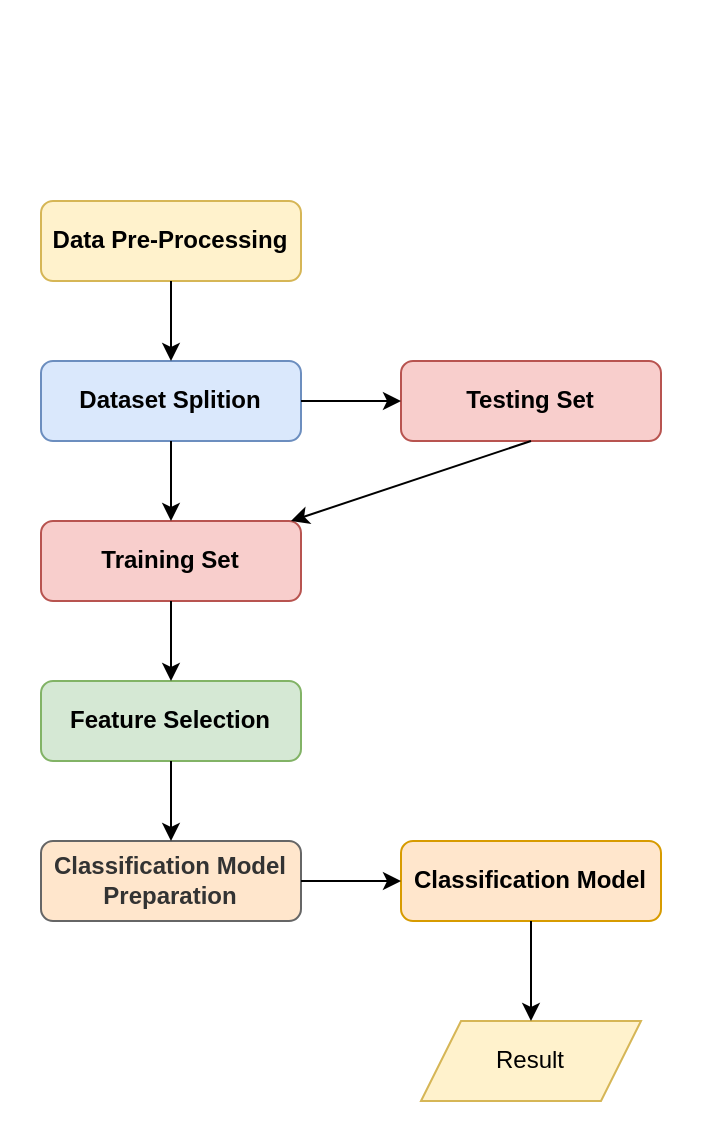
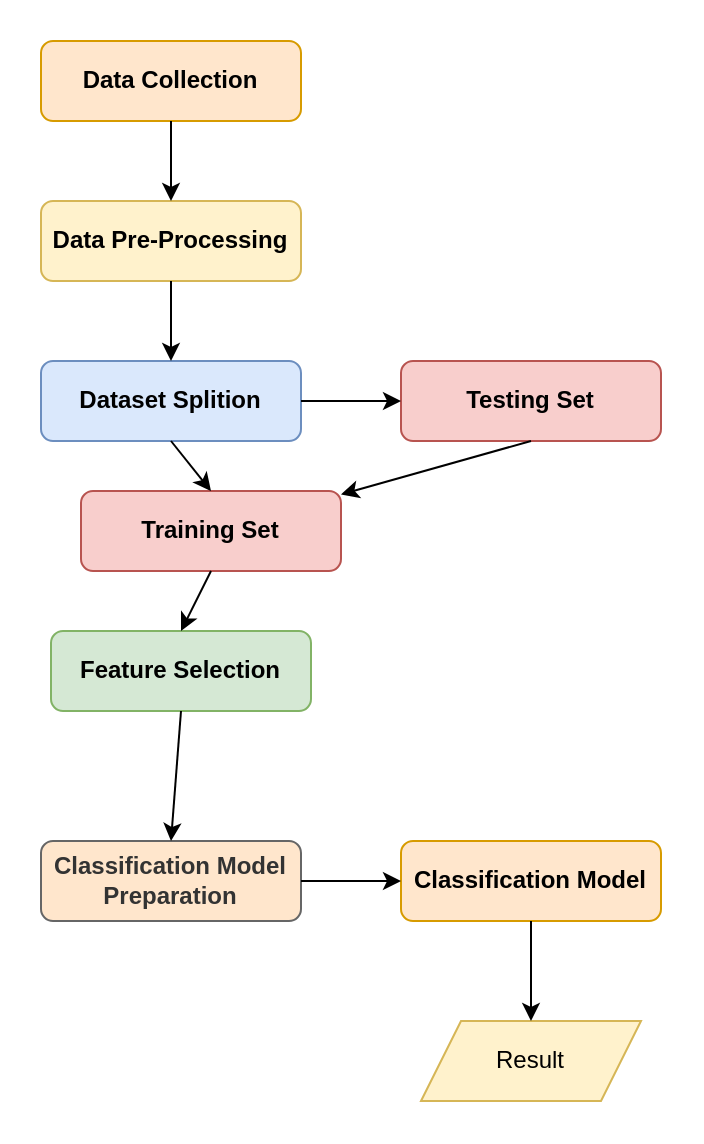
node "Data Collection": added
edge "Data Collection" -> "Data Pre-Processing": added
node "Training Set": moved (171, 561) -> (211, 531)
node "Feature Selection": moved (171, 721) -> (181, 671)
